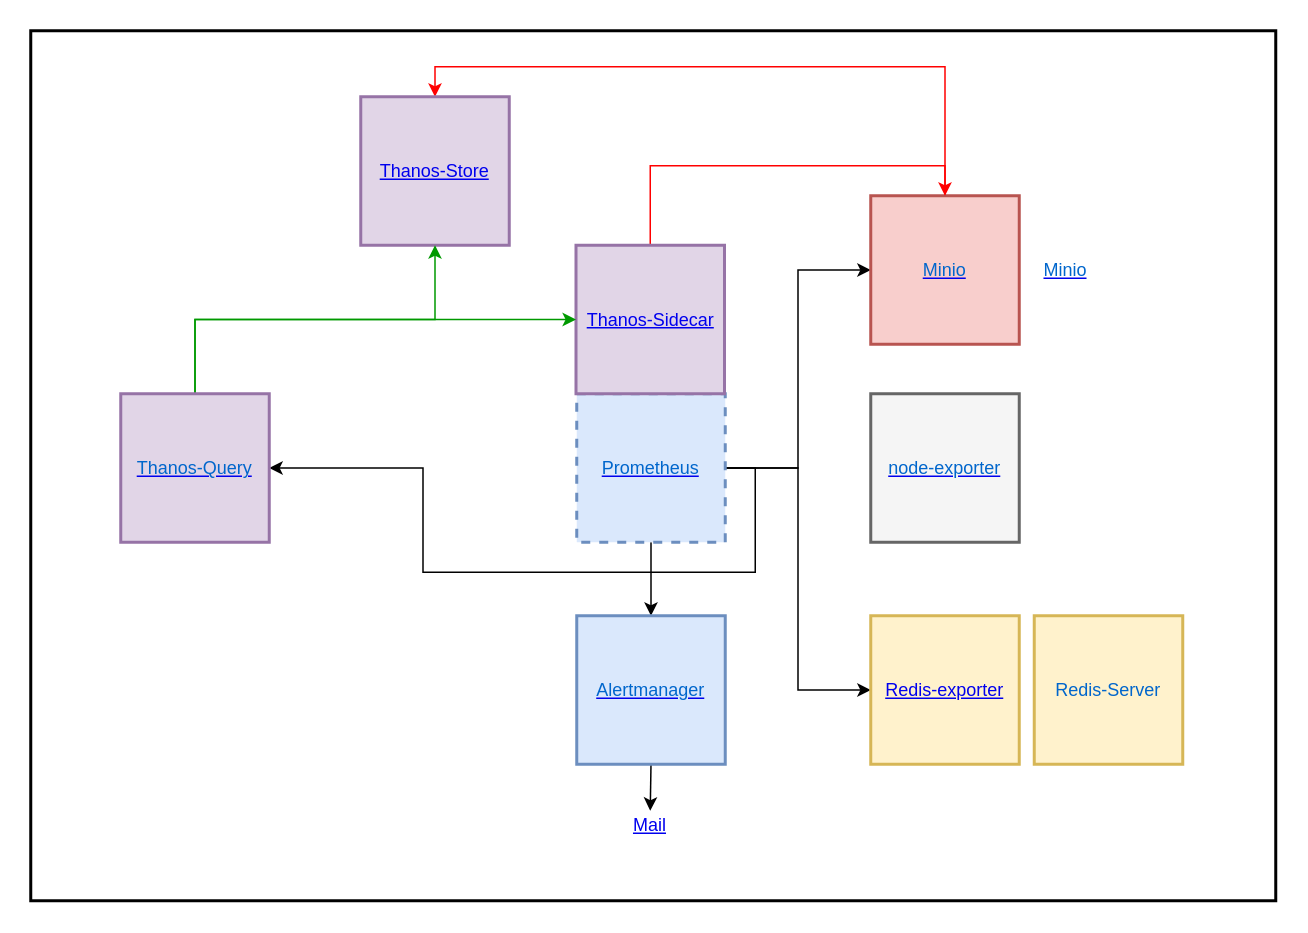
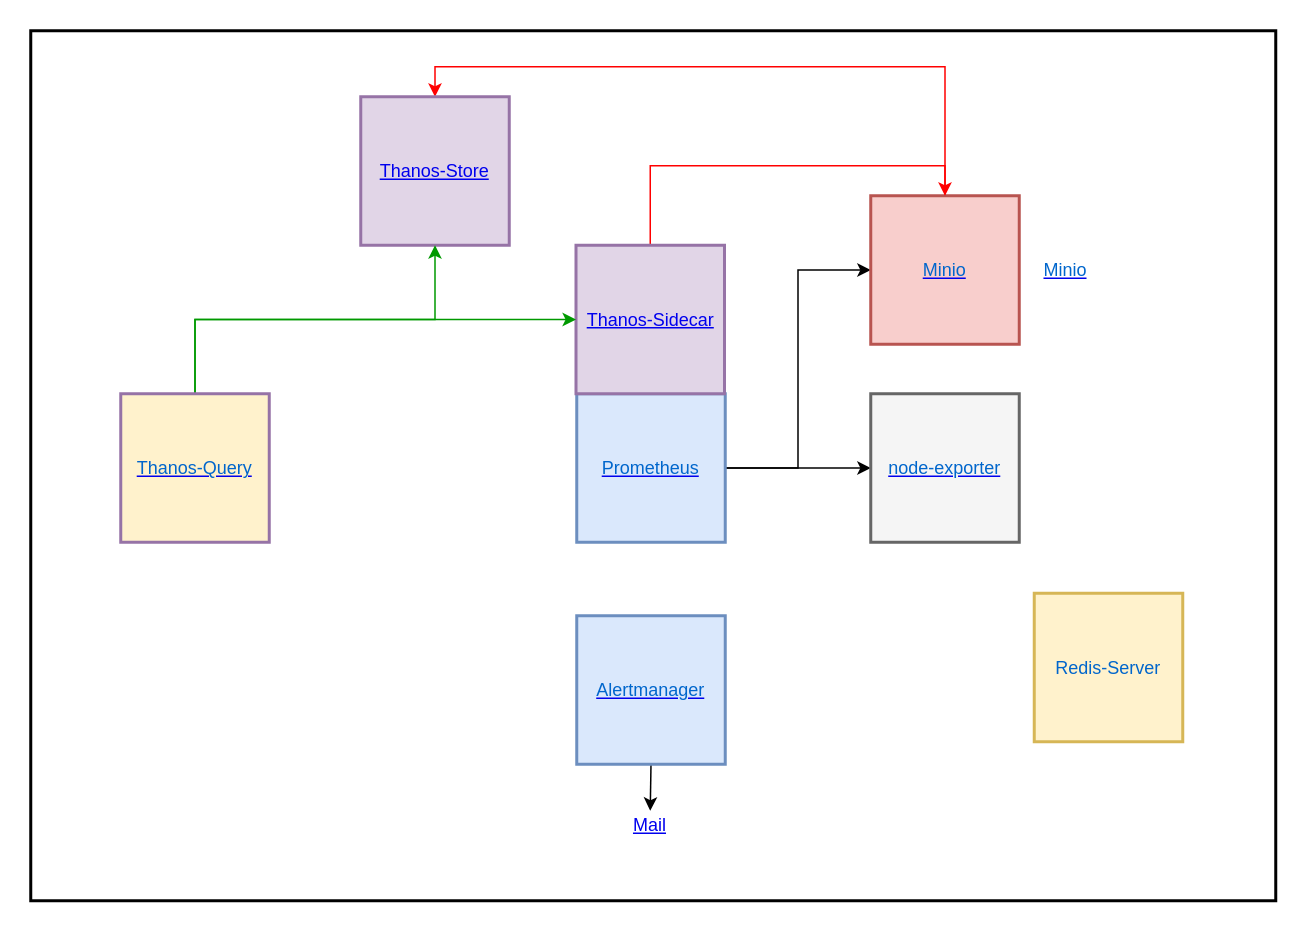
node "Thanos-Query": fillcolor #e1d5e7 -> #fff2cc
node "Prometheus": style dashed -> solid
edge "Prometheus" -> "Thanos-Query": now "Prometheus" -> "node-exporter"
edge "Prometheus" -> "Alertmanager": removed
edge "Prometheus" -> "Redis-exporter": removed
node "Redis-exporter": removed
node "Redis-Server": moved (1109, 690) -> (1109, 668)
